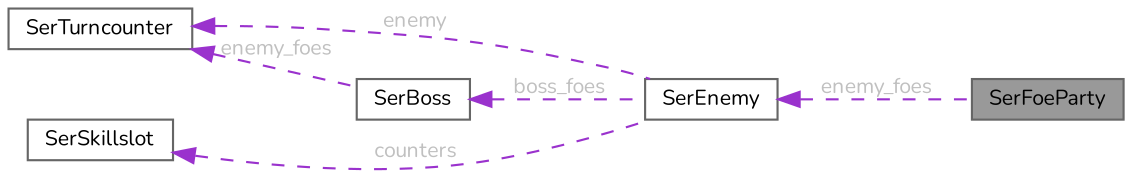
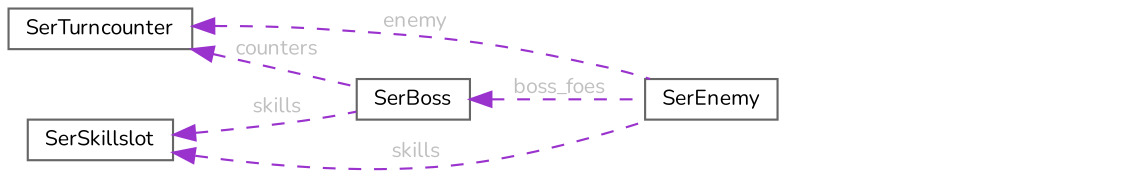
edge "SerBoss" -> "SerTurncounter": label " enemy_foes" -> " counters"
node "SerFoeParty": removed
edge "SerBoss" -> "SerSkillslot": added, label "skills"
edge "SerEnemy" -> "SerSkillslot": label " counters" -> " skills"
